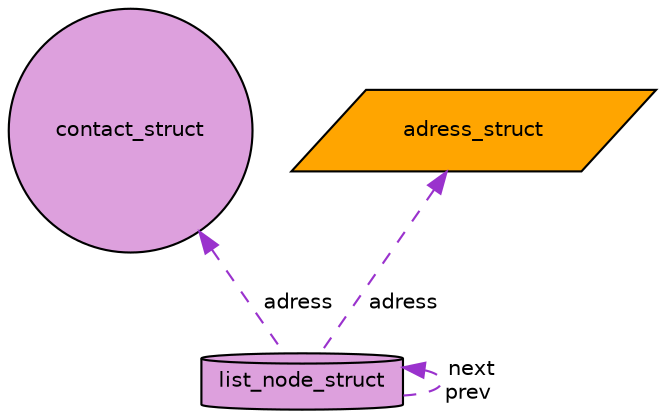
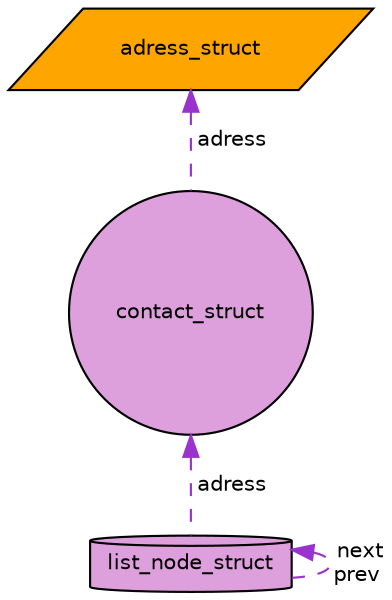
edge "list_node_struct" -> "adress_struct": now "contact_struct" -> "adress_struct"
